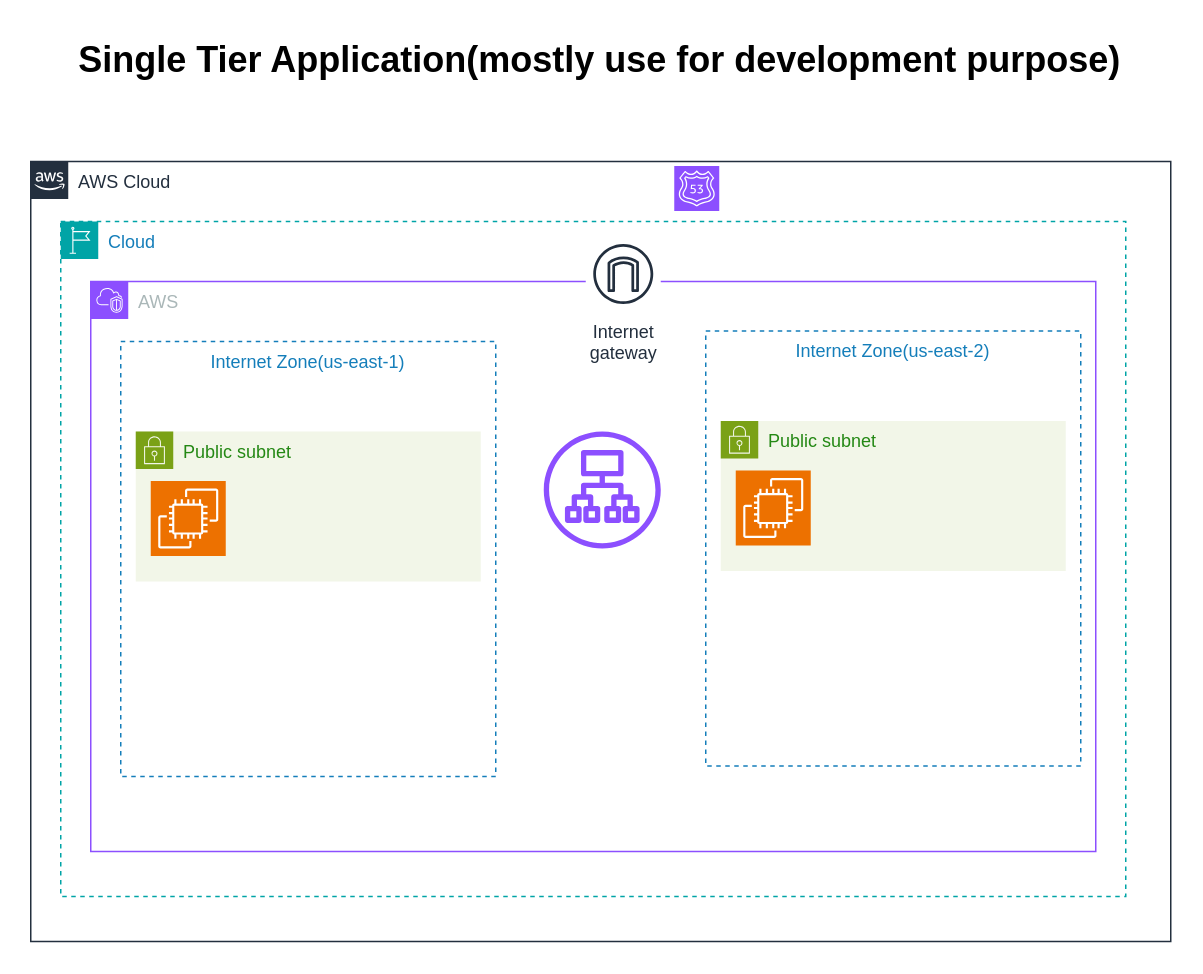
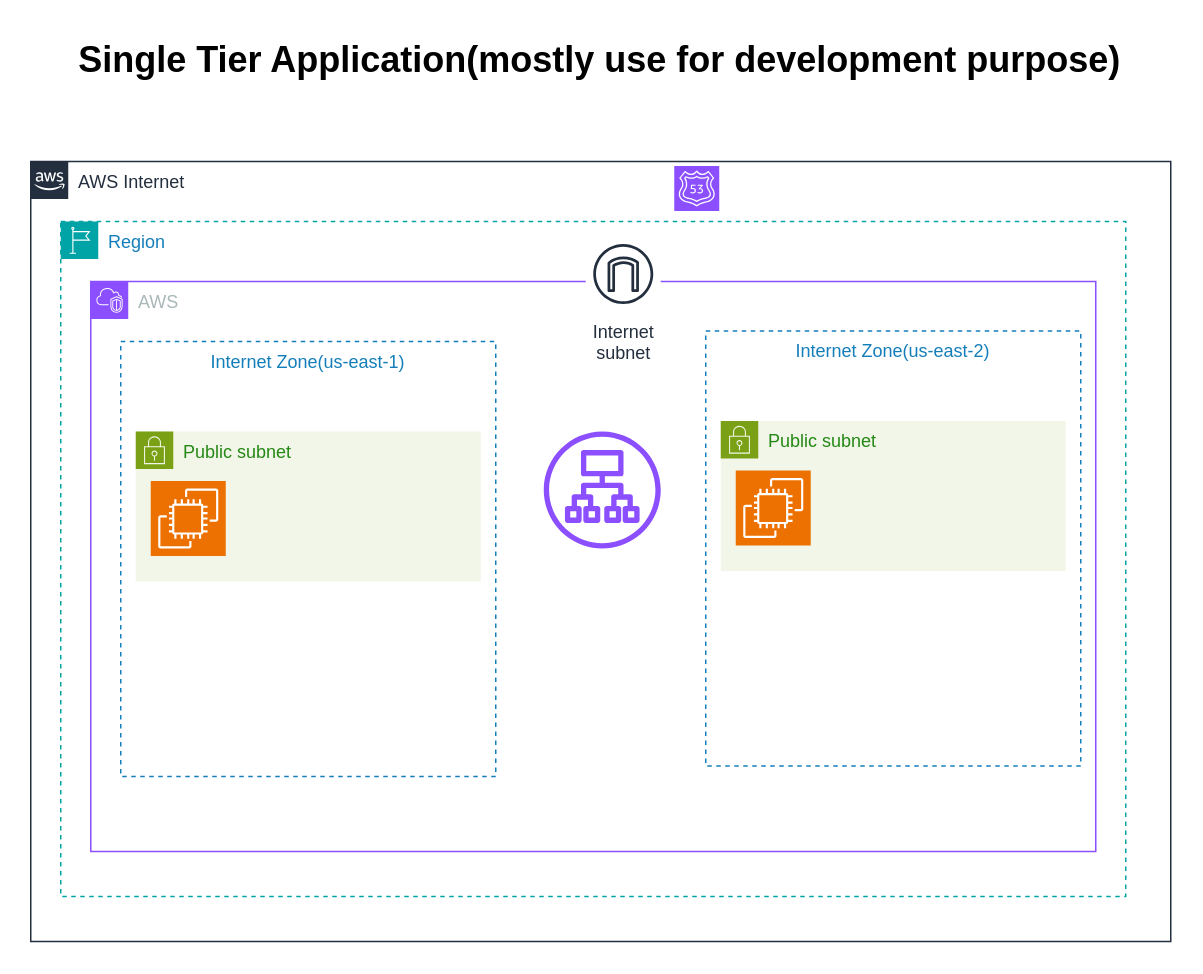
node "AWS Cloud": label "AWS Cloud" -> "AWS Internet"
node "Cloud": label "Cloud" -> "Region"
node "Internet gateway": label "Internet gateway" -> "Internet subnet"
